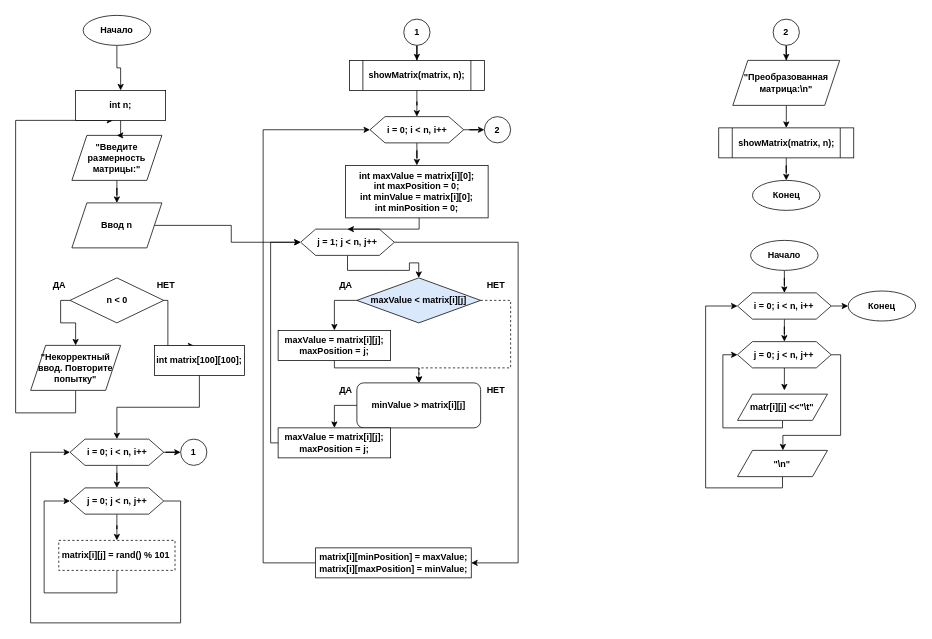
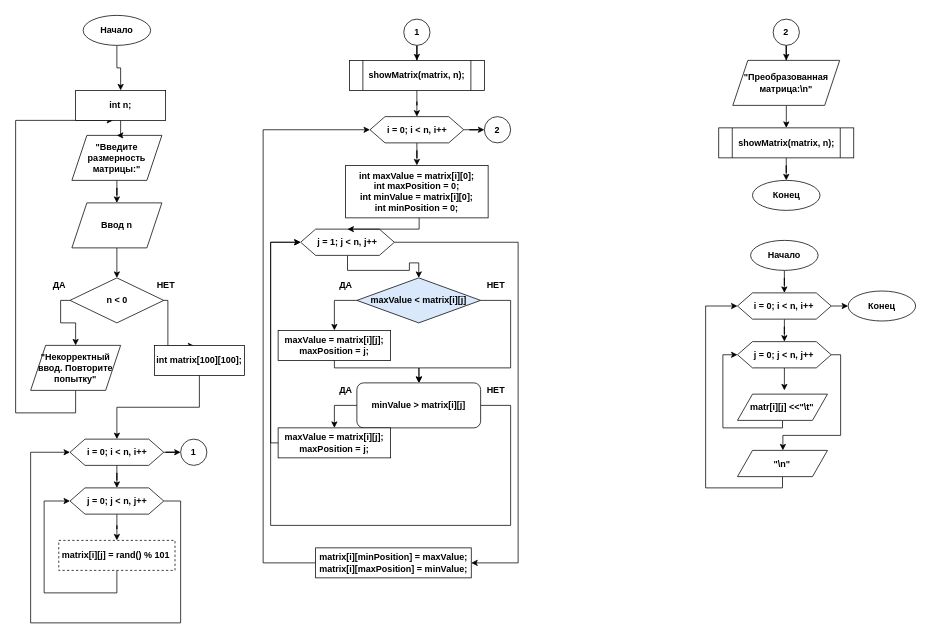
edge "Ввод n" -> "j = 1; j < n, j++": now "Ввод n" -> "n < 0"
edge "maxValue < matrix[i][j]" -> "minValue > matrix[i][j]": style dashed -> solid
edge "minValue > matrix[i][j]" -> "j = 1; j < n, j++": added
